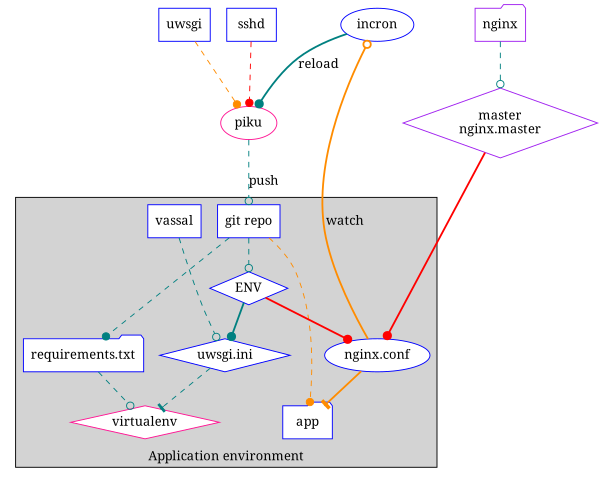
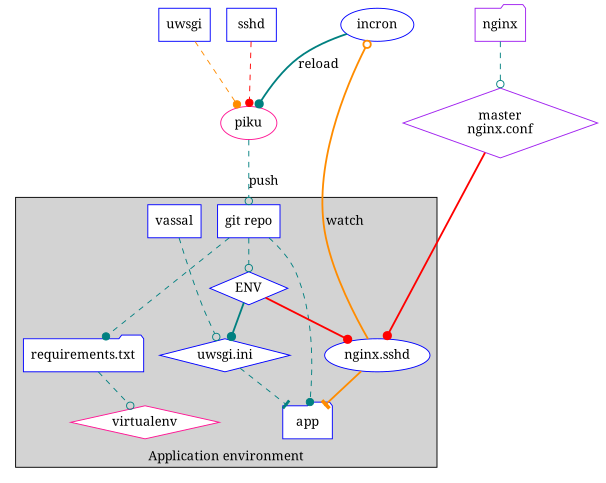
node "master nginx.master": label "master nginx.master" -> "master nginx.conf"
edge "git repo" -> "app": color darkorange -> teal
node "nginx.conf": label "nginx.conf" -> "nginx.sshd"
edge "uwsgi.ini" -> "virtualenv": now "uwsgi.ini" -> "app"
